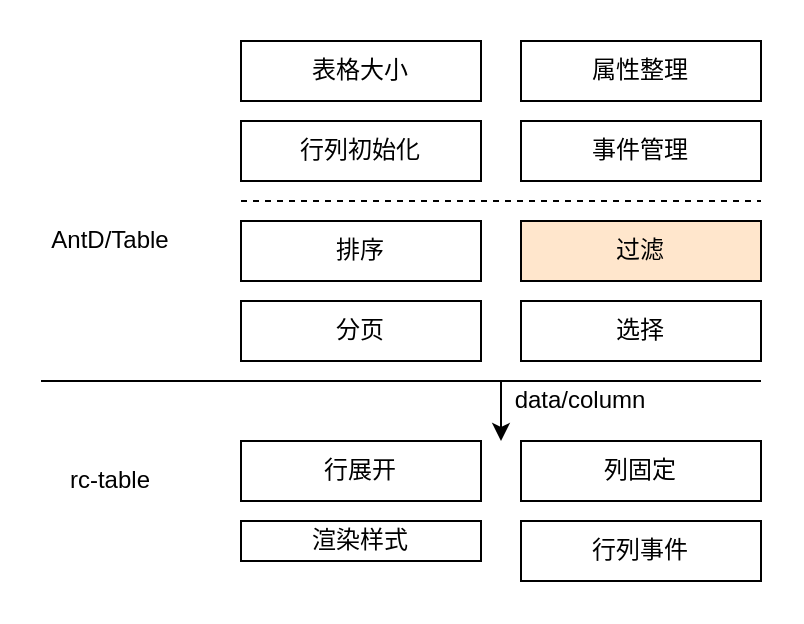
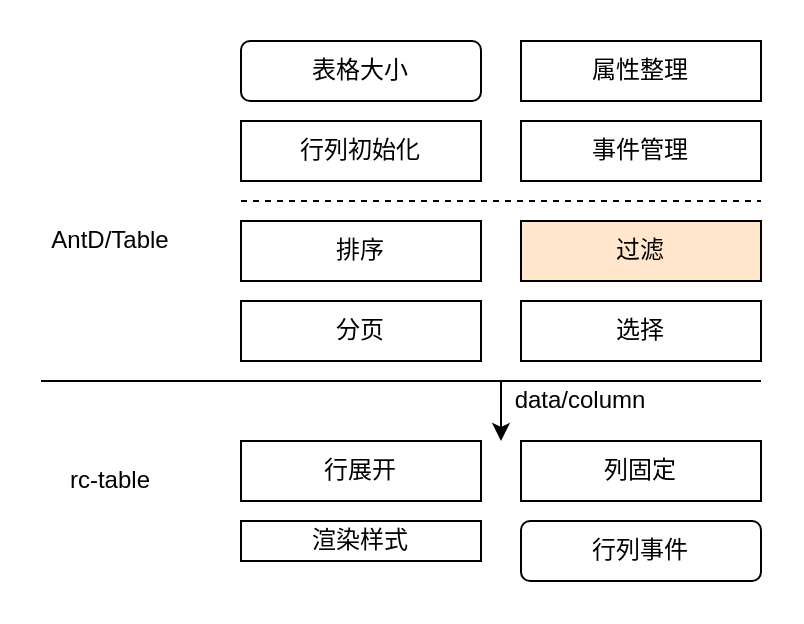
node "表格大小": shape rectangle -> rounded rectangle
node "行列事件": shape rectangle -> rounded rectangle
